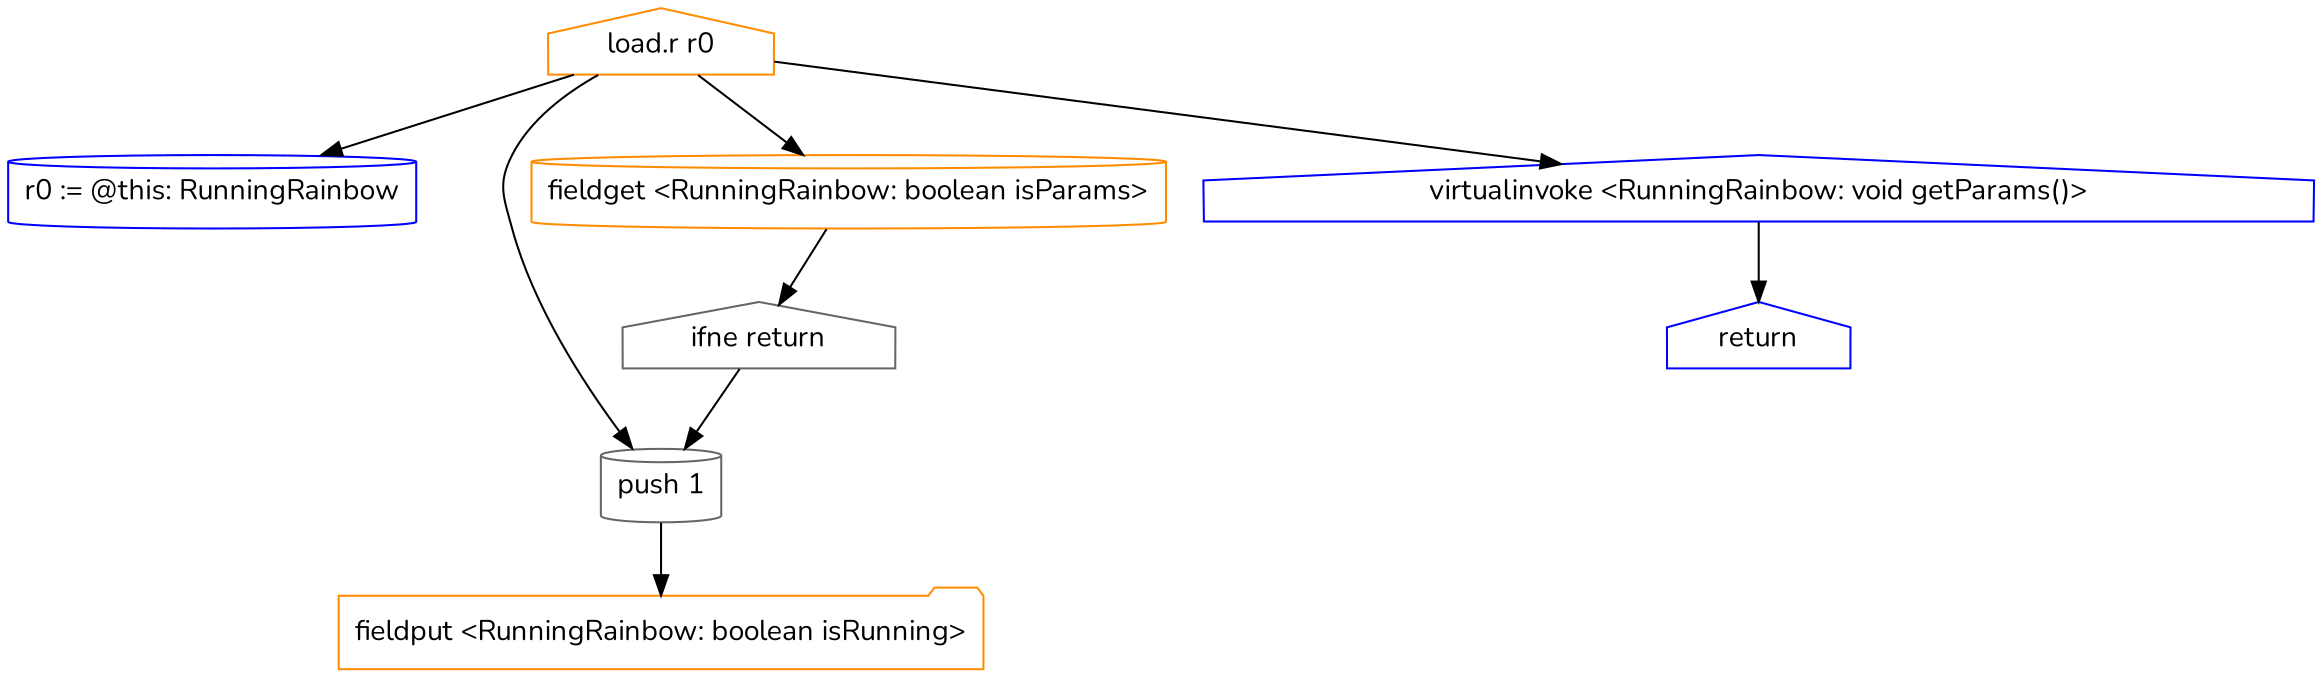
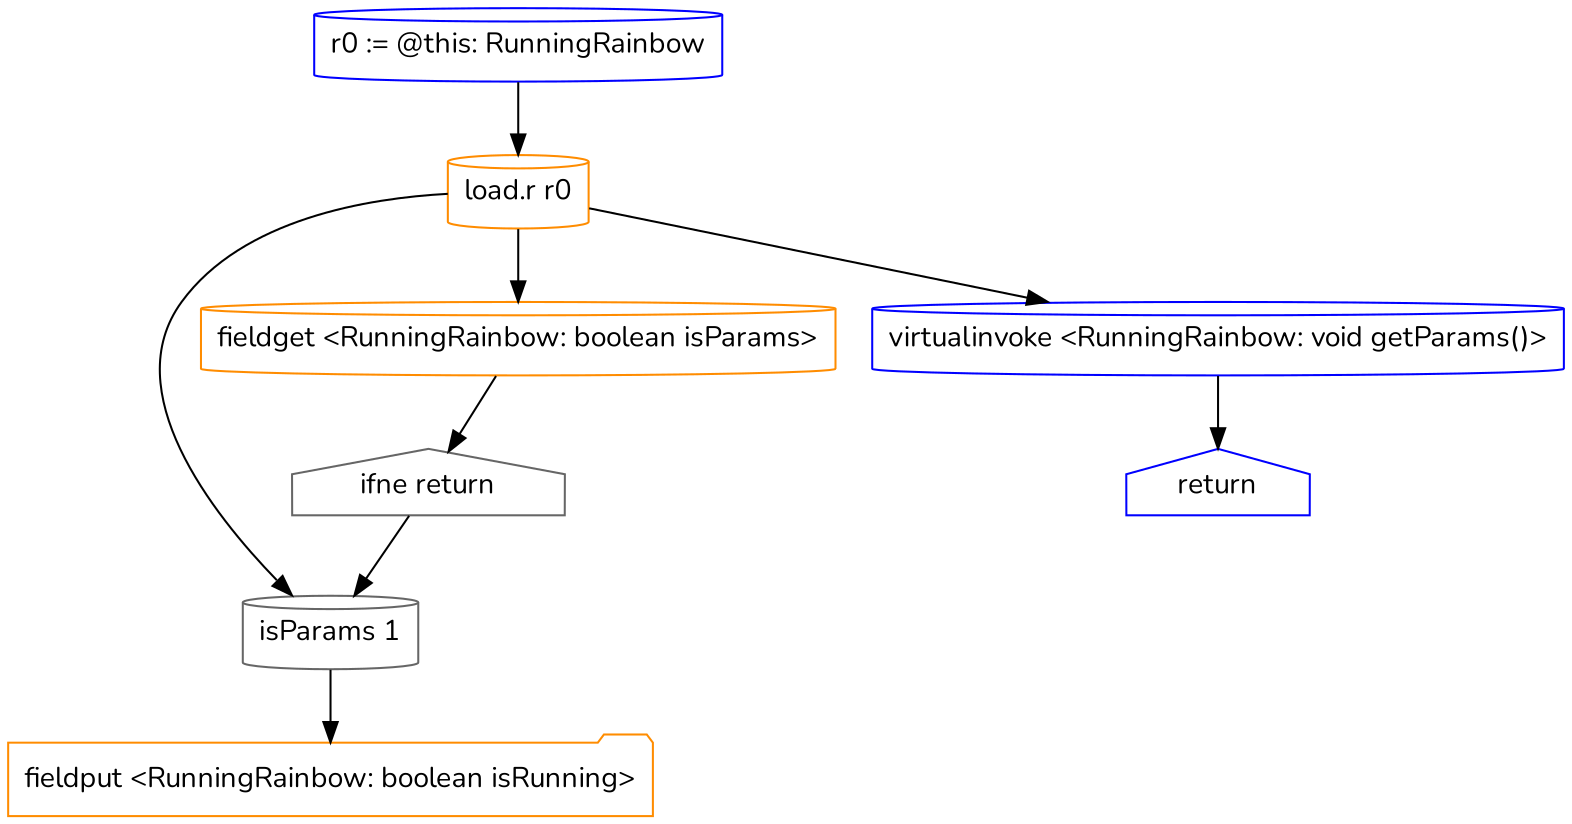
node "load.r r0": shape house -> cylinder
edge "load.r r0" -> "r0 := @this: RunningRainbow": reversed
node "virtualinvoke <RunningRainbow: void getParams()>": shape house -> cylinder
node "push 1": label "push 1" -> "isParams 1"
